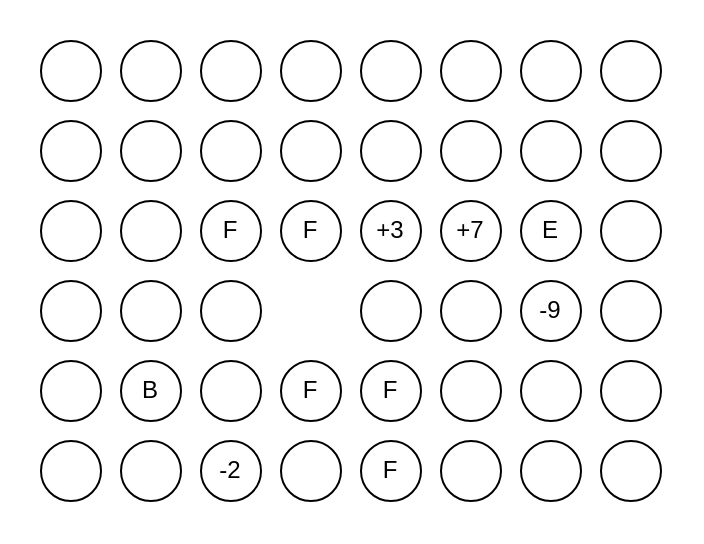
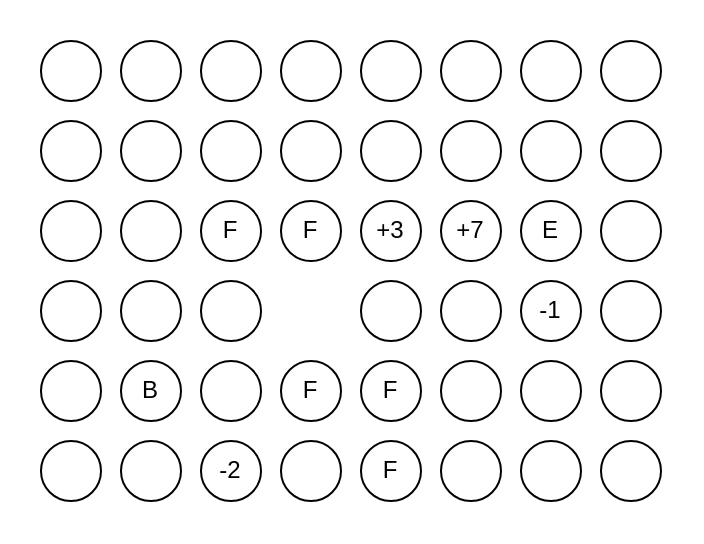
node "-9": label "-9" -> "-1"
